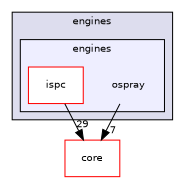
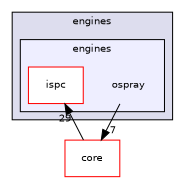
edge "ispc" -> "core": reversed
